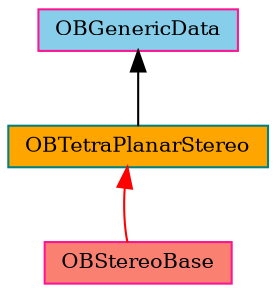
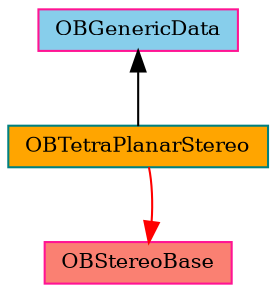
edge "OBStereoBase" -> "OBTetraPlanarStereo": reversed
